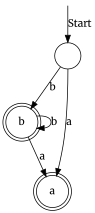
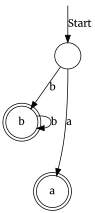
edge "b" -> "a": removed, label "a"
